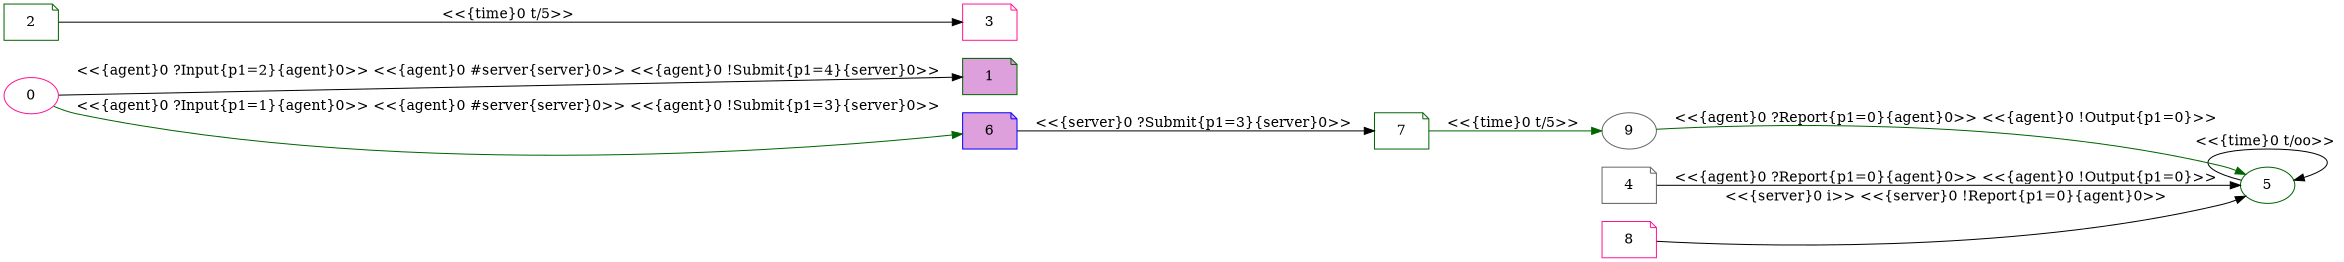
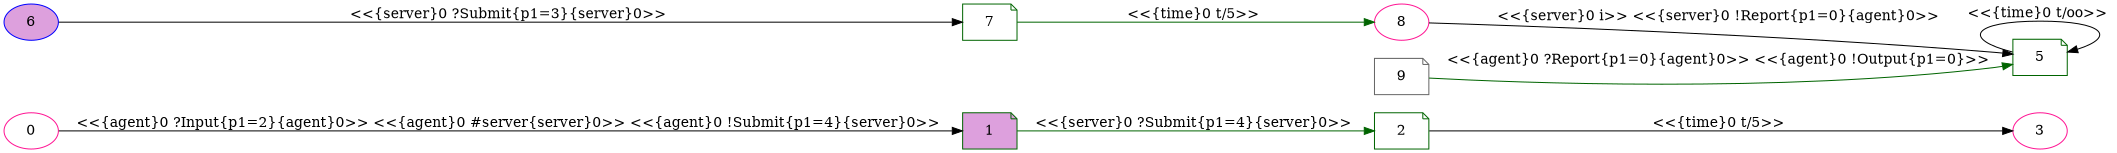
node "3": shape note -> ellipse
node "6": shape note -> ellipse
edge "1" -> "2": added, label "<<{server}0 ?Submit{p1=4}{server}0>>"
edge "7" -> "9": now "7" -> "8"
node "9": shape ellipse -> note
edge "0" -> "6": removed, label "<<{agent}0 ?Input{p1=1}{agent}0>> <<{agent}0 #server{server}0>> <<{agent}0 !Submit{p1=3}{server}0>>"
node "4": removed
node "5": shape ellipse -> note
node "8": shape note -> ellipse
